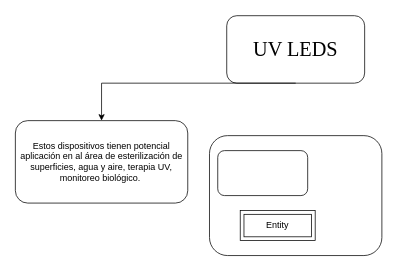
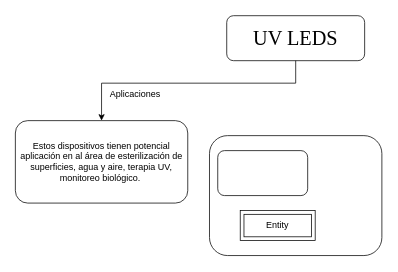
node "UV LEDS": size 138x68 -> 138x45
node "Aplicaciones": added
